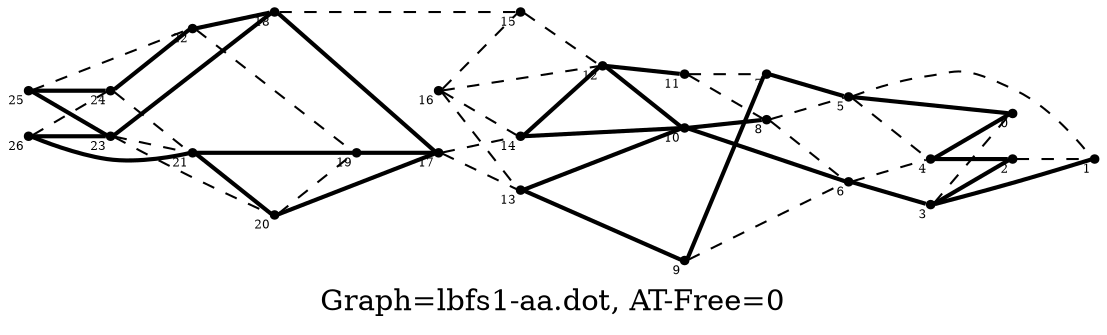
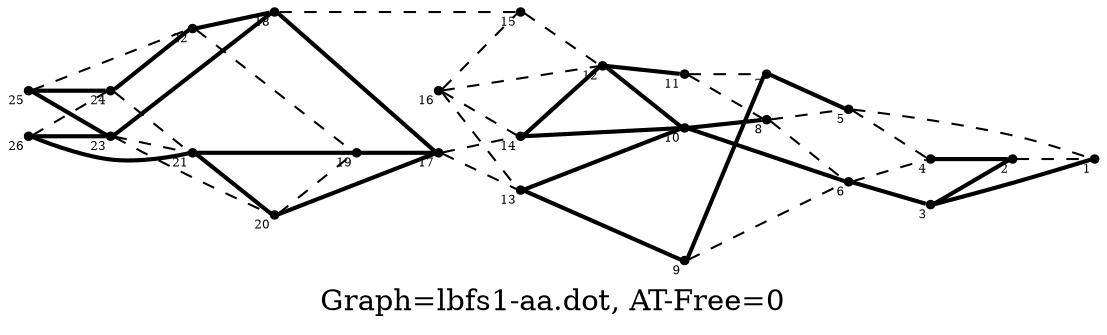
node "0": removed
